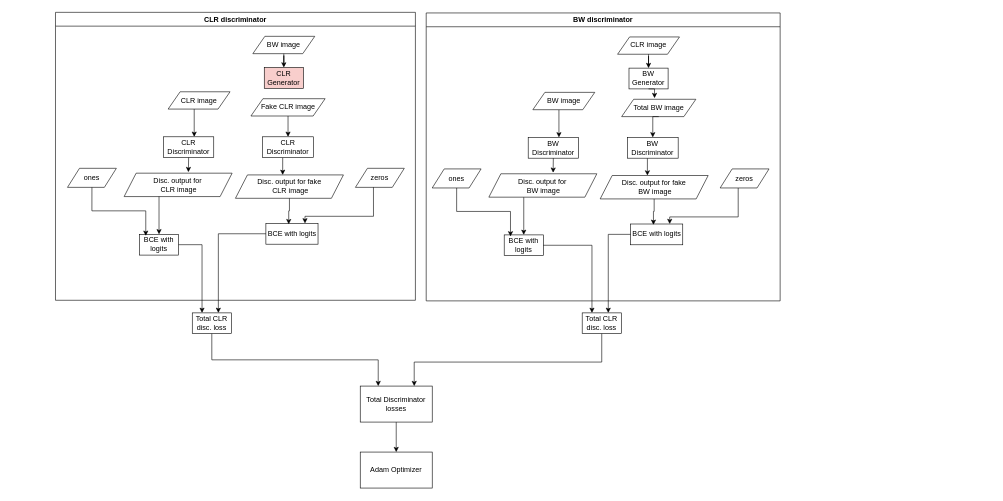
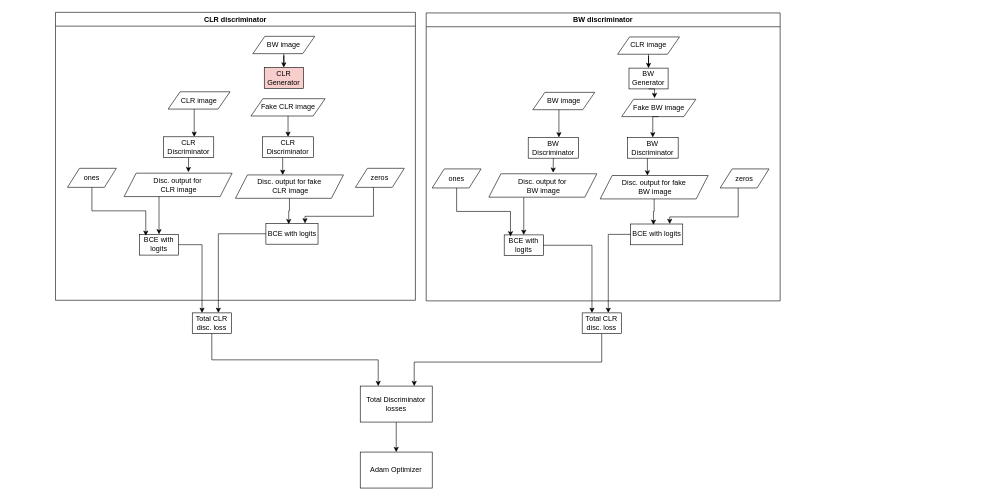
node "Total BW image": label "Total BW image" -> "Fake BW image"
